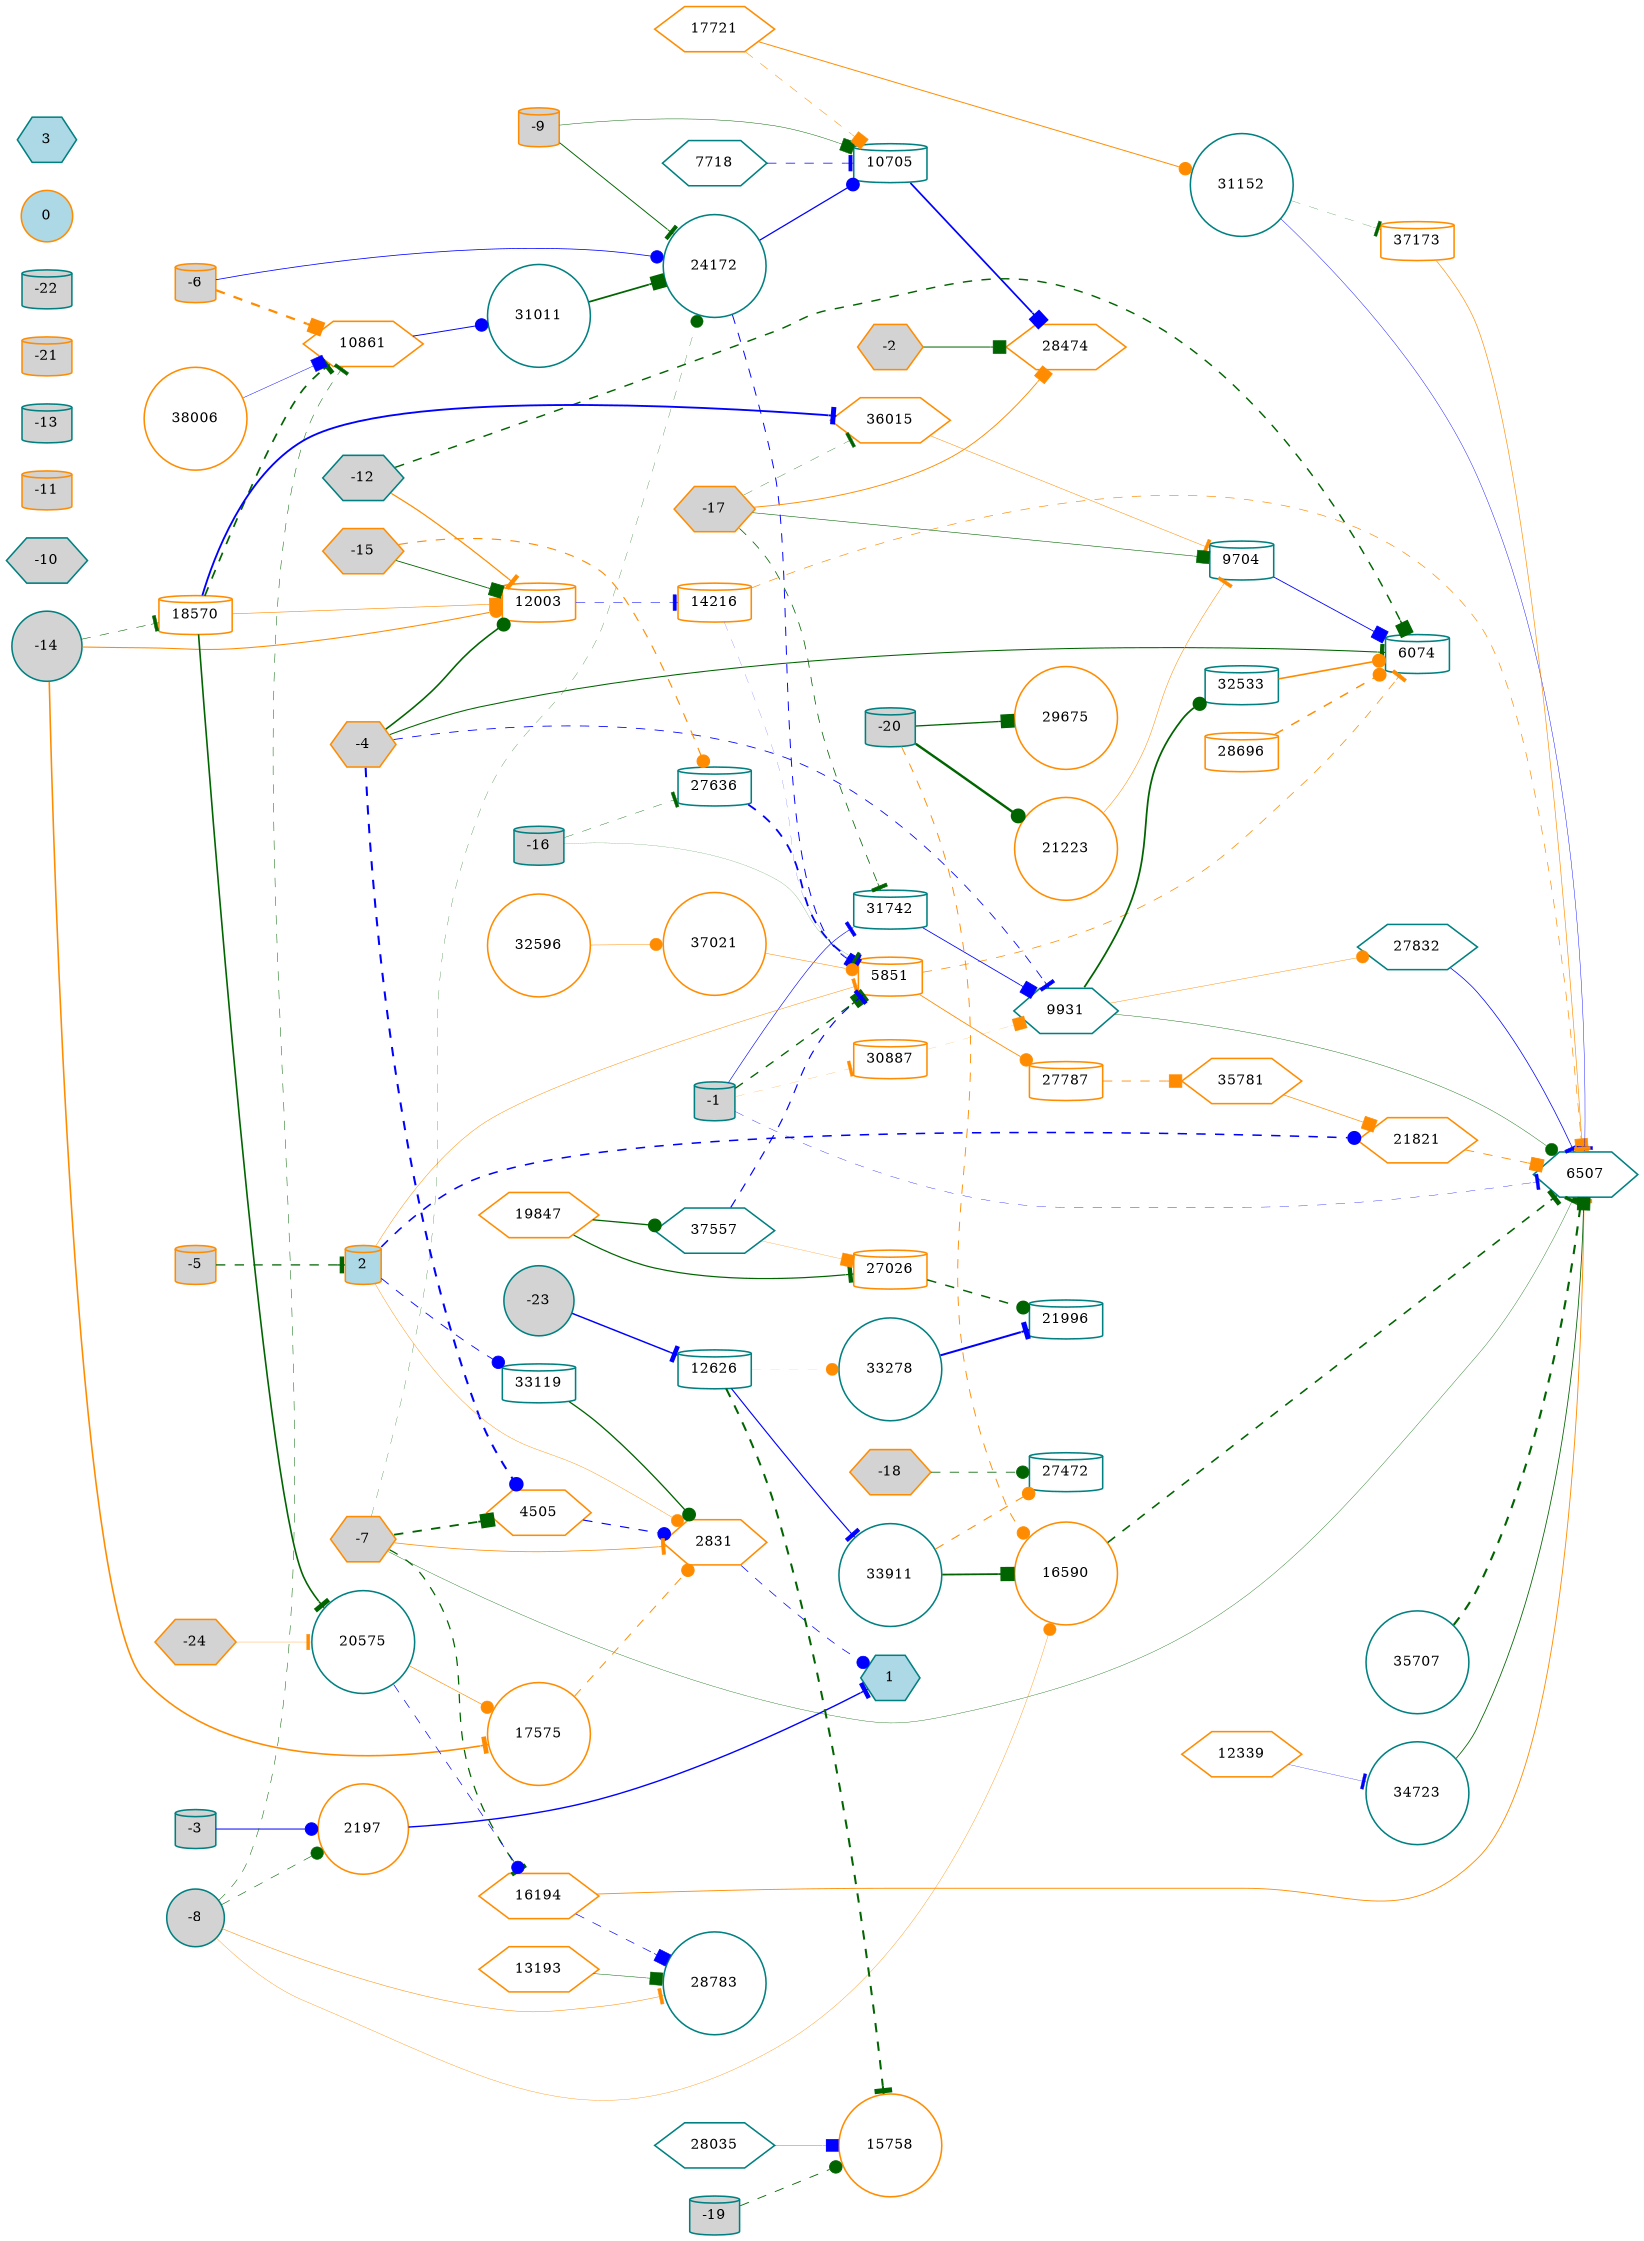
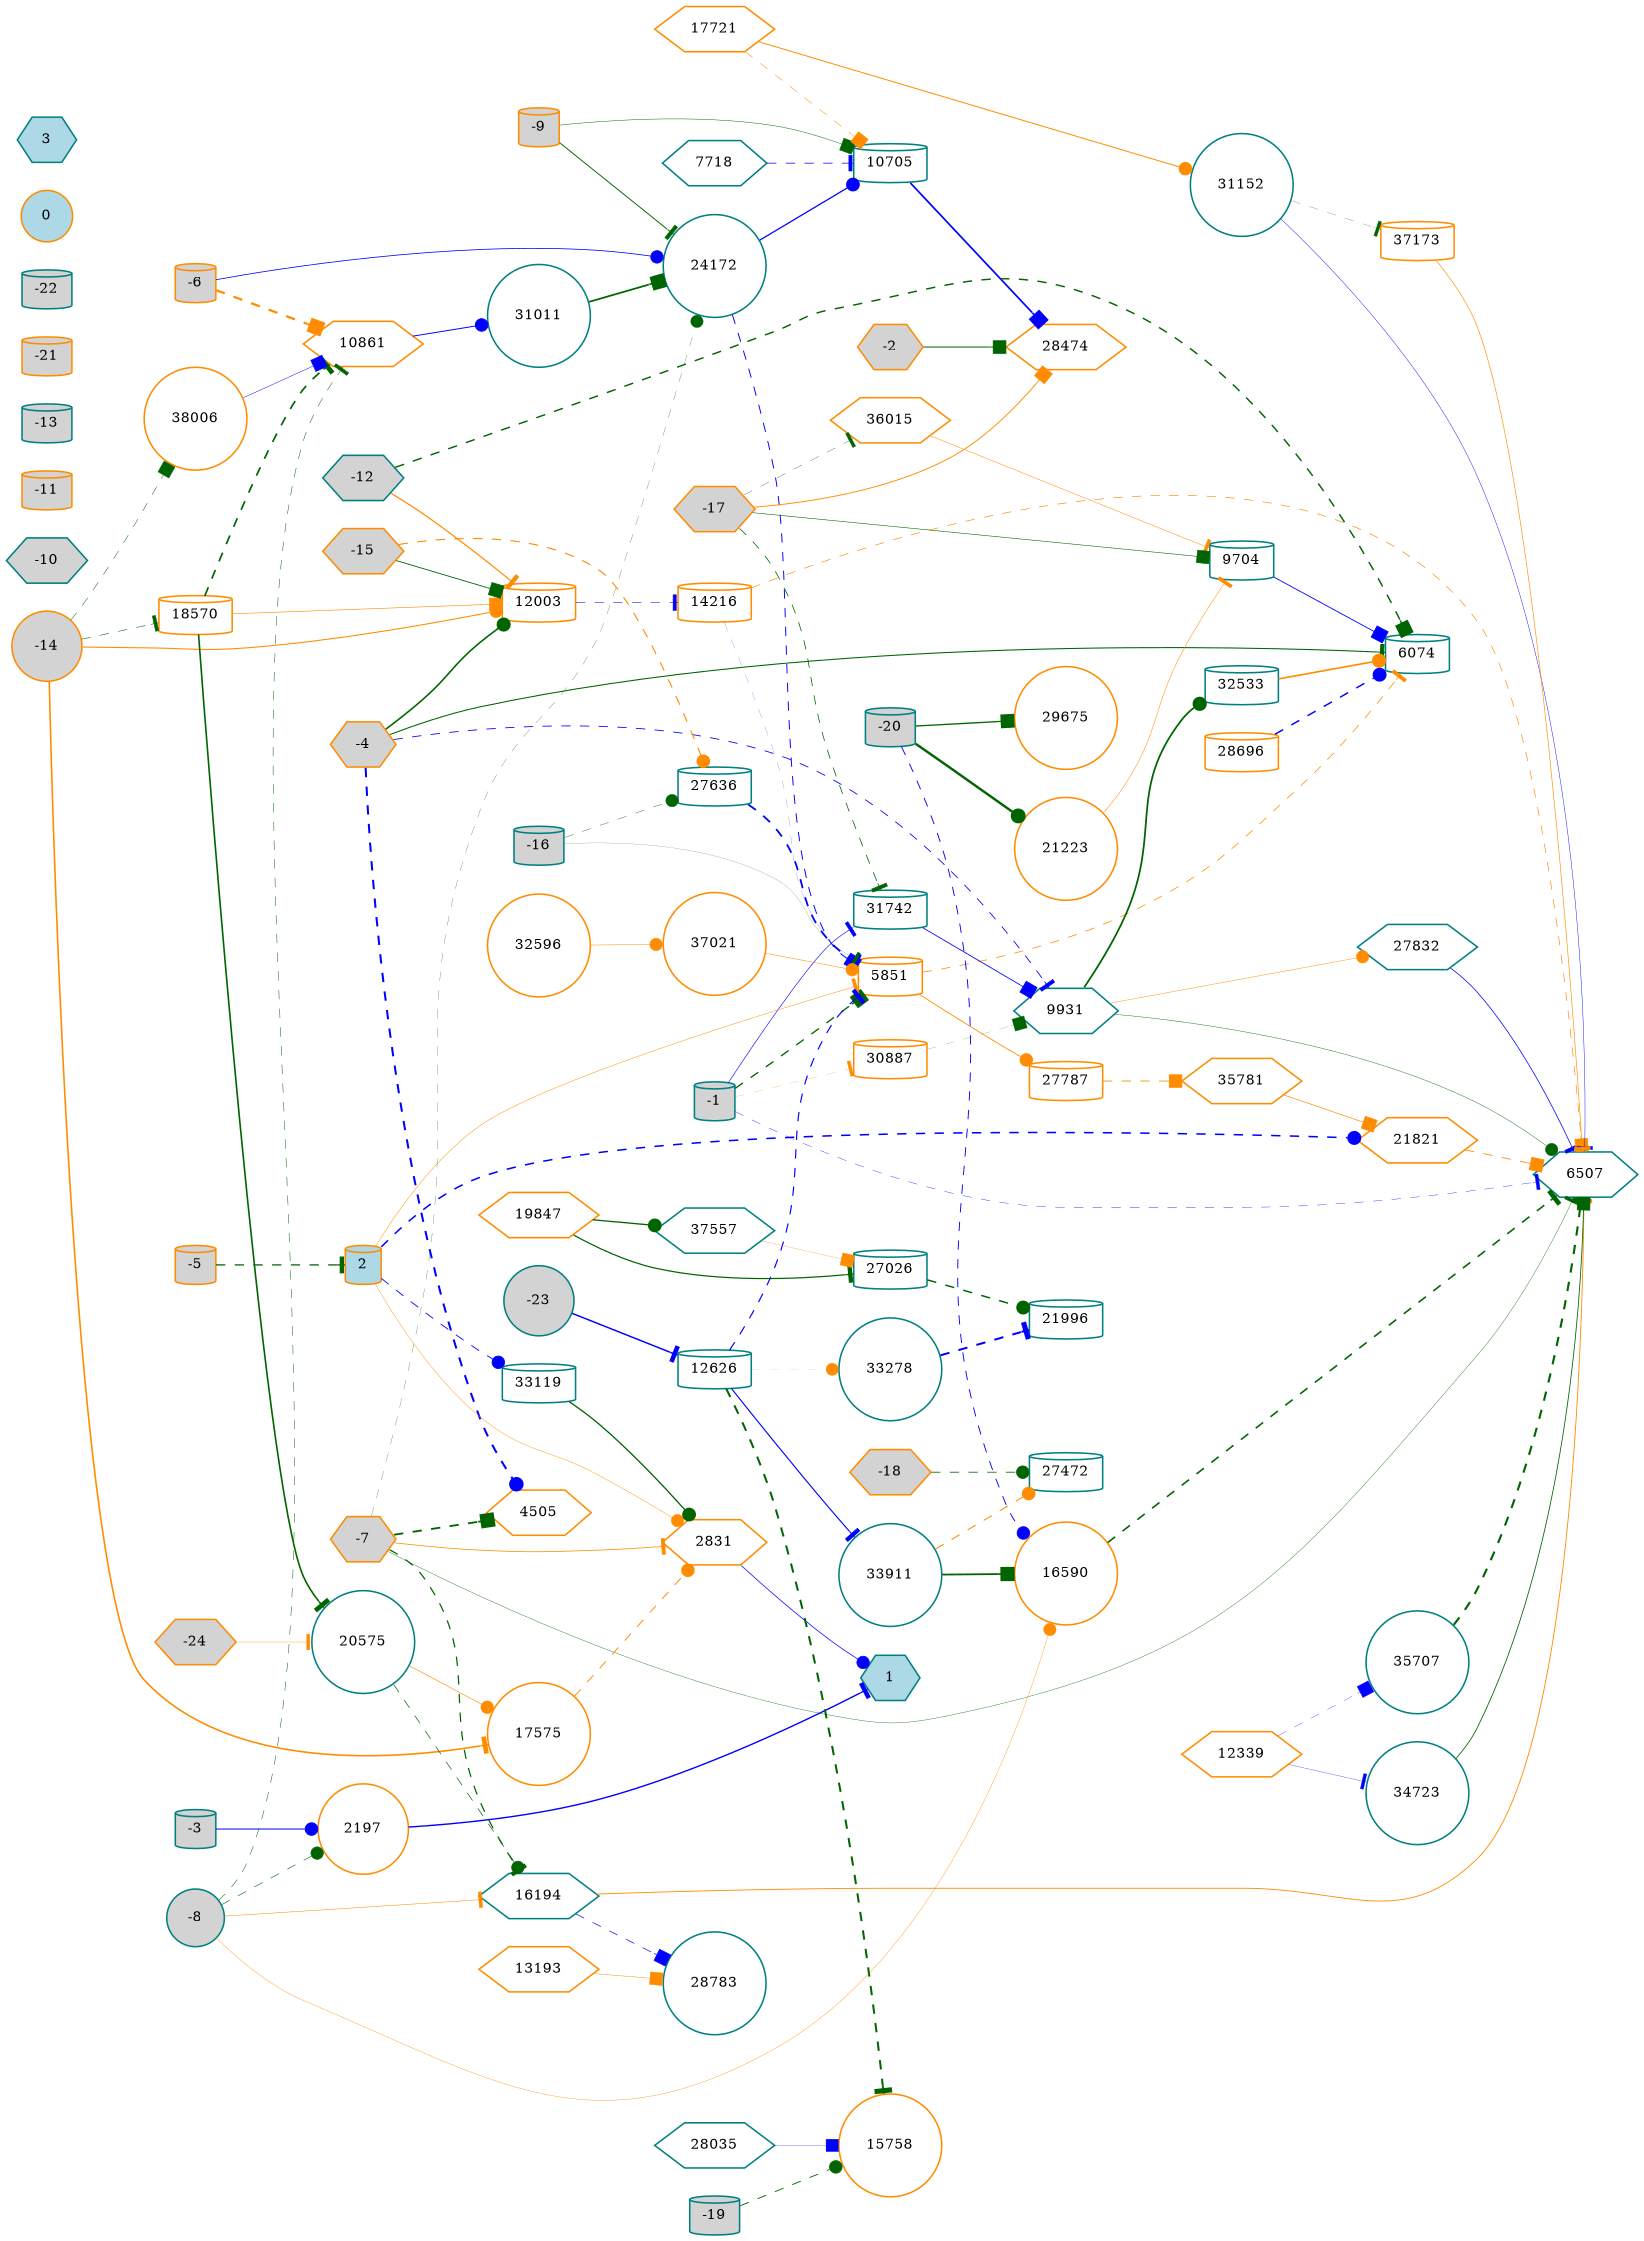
edge "18570" -> "36015": removed
edge "-14" -> "38006": added
node "-14": color teal -> darkorange
edge "28696" -> "6074": color darkorange -> blue
edge "-16" -> "27636": arrowhead tee -> dot
edge "30887" -> "9931": color darkorange -> darkgreen
edge "37557" -> "5851": now "12626" -> "5851"
edge "-20" -> "16590": color darkorange -> blue
node "27026": color darkorange -> teal
edge "33278" -> "21996": style solid -> dashed
edge "4505" -> "2831": removed
edge "2831" -> "1": style dashed -> solid
edge "12339" -> "35707": added
edge "20575" -> "16194": color blue -> darkgreen
node "16194": color darkorange -> teal
edge "13193" -> "28783": color darkgreen -> darkorange
edge "-8" -> "28783": now "-8" -> "16194"
